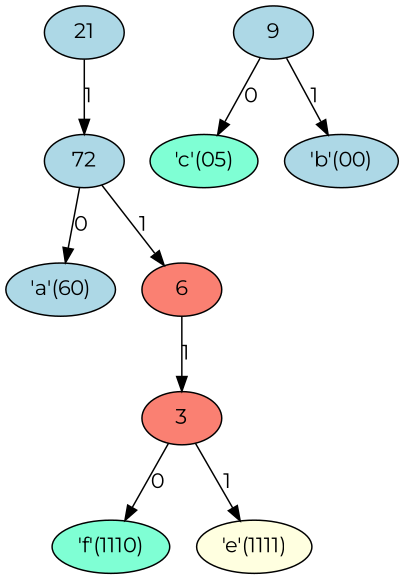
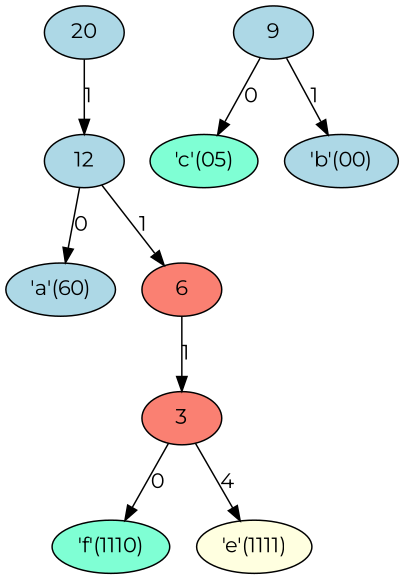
node "21": label "21" -> "20"
node "72": label "72" -> "12"
edge "3" -> "'e'(1111)": label "1" -> "4"
